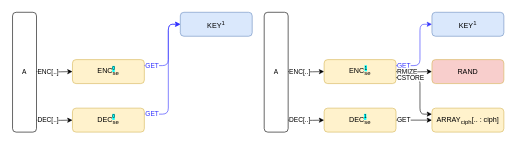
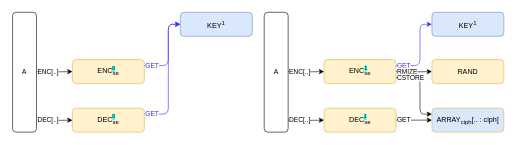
node "RAND": fillcolor #f8cecc -> #fff2cc
node "ARRAYciph[.. : ciph]": fillcolor #fff2cc -> #dae8fc
